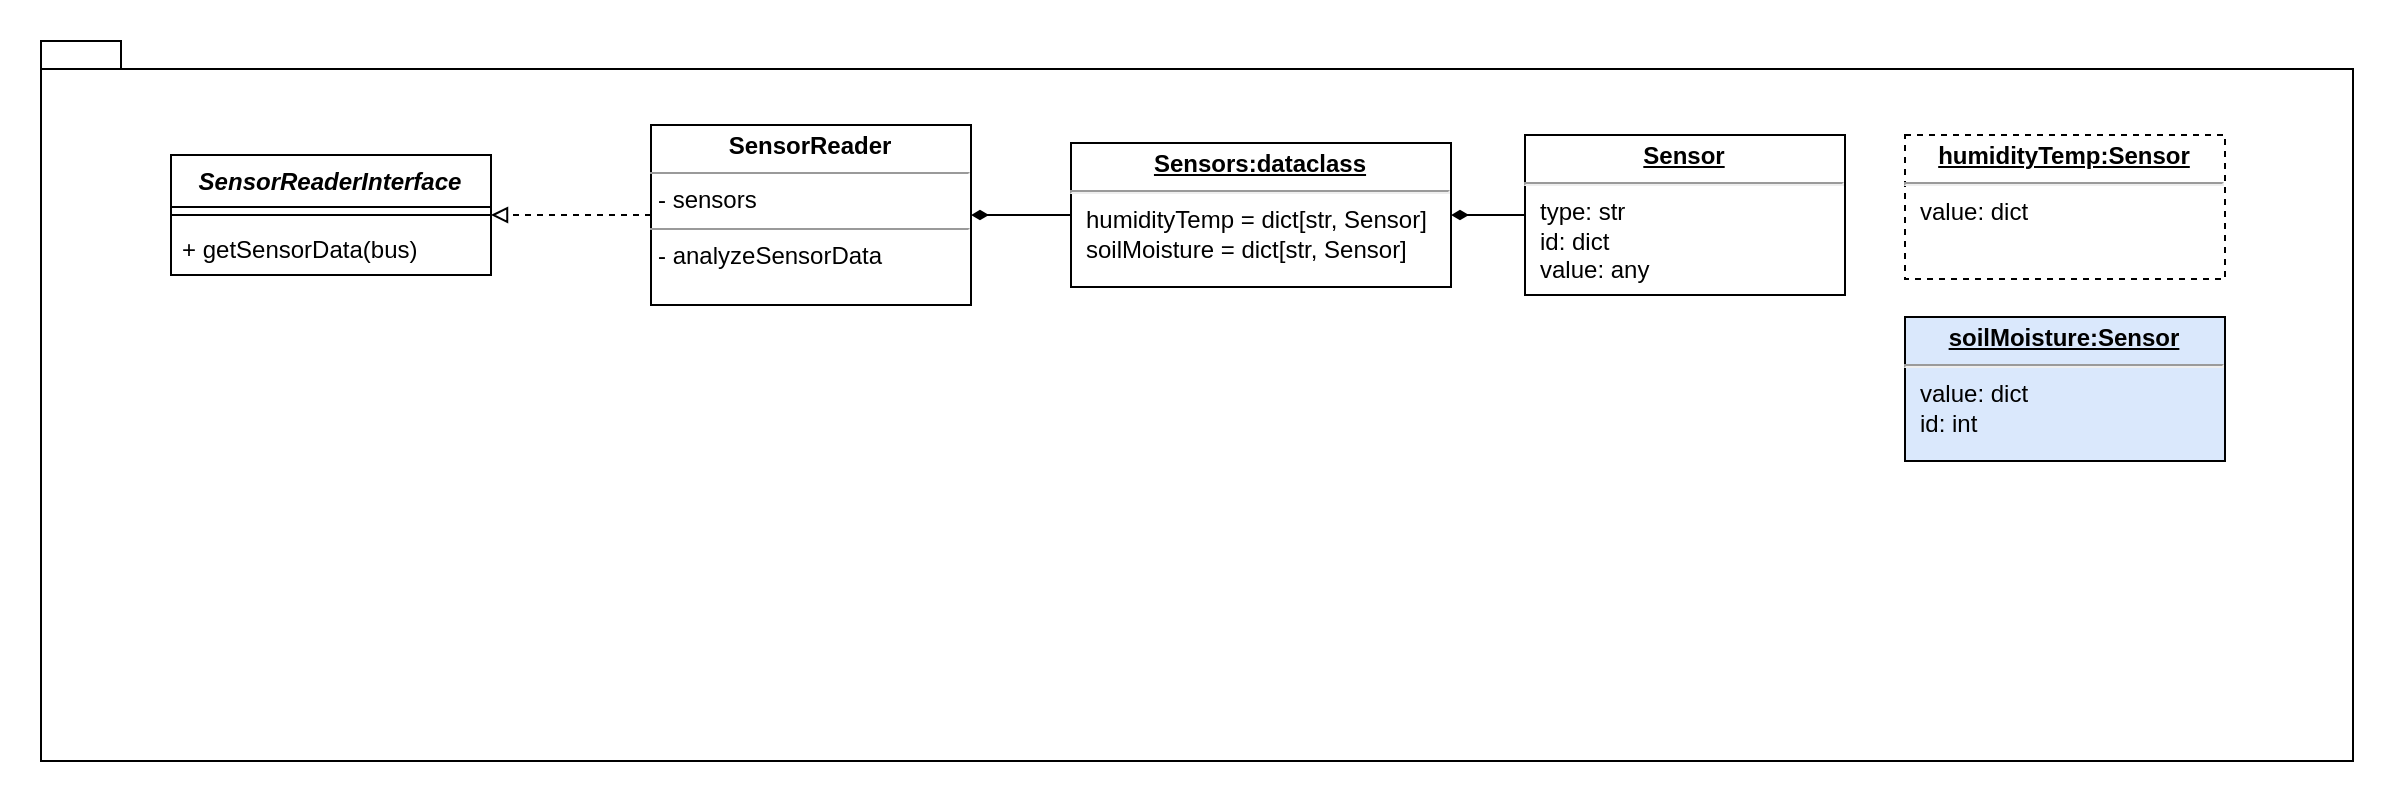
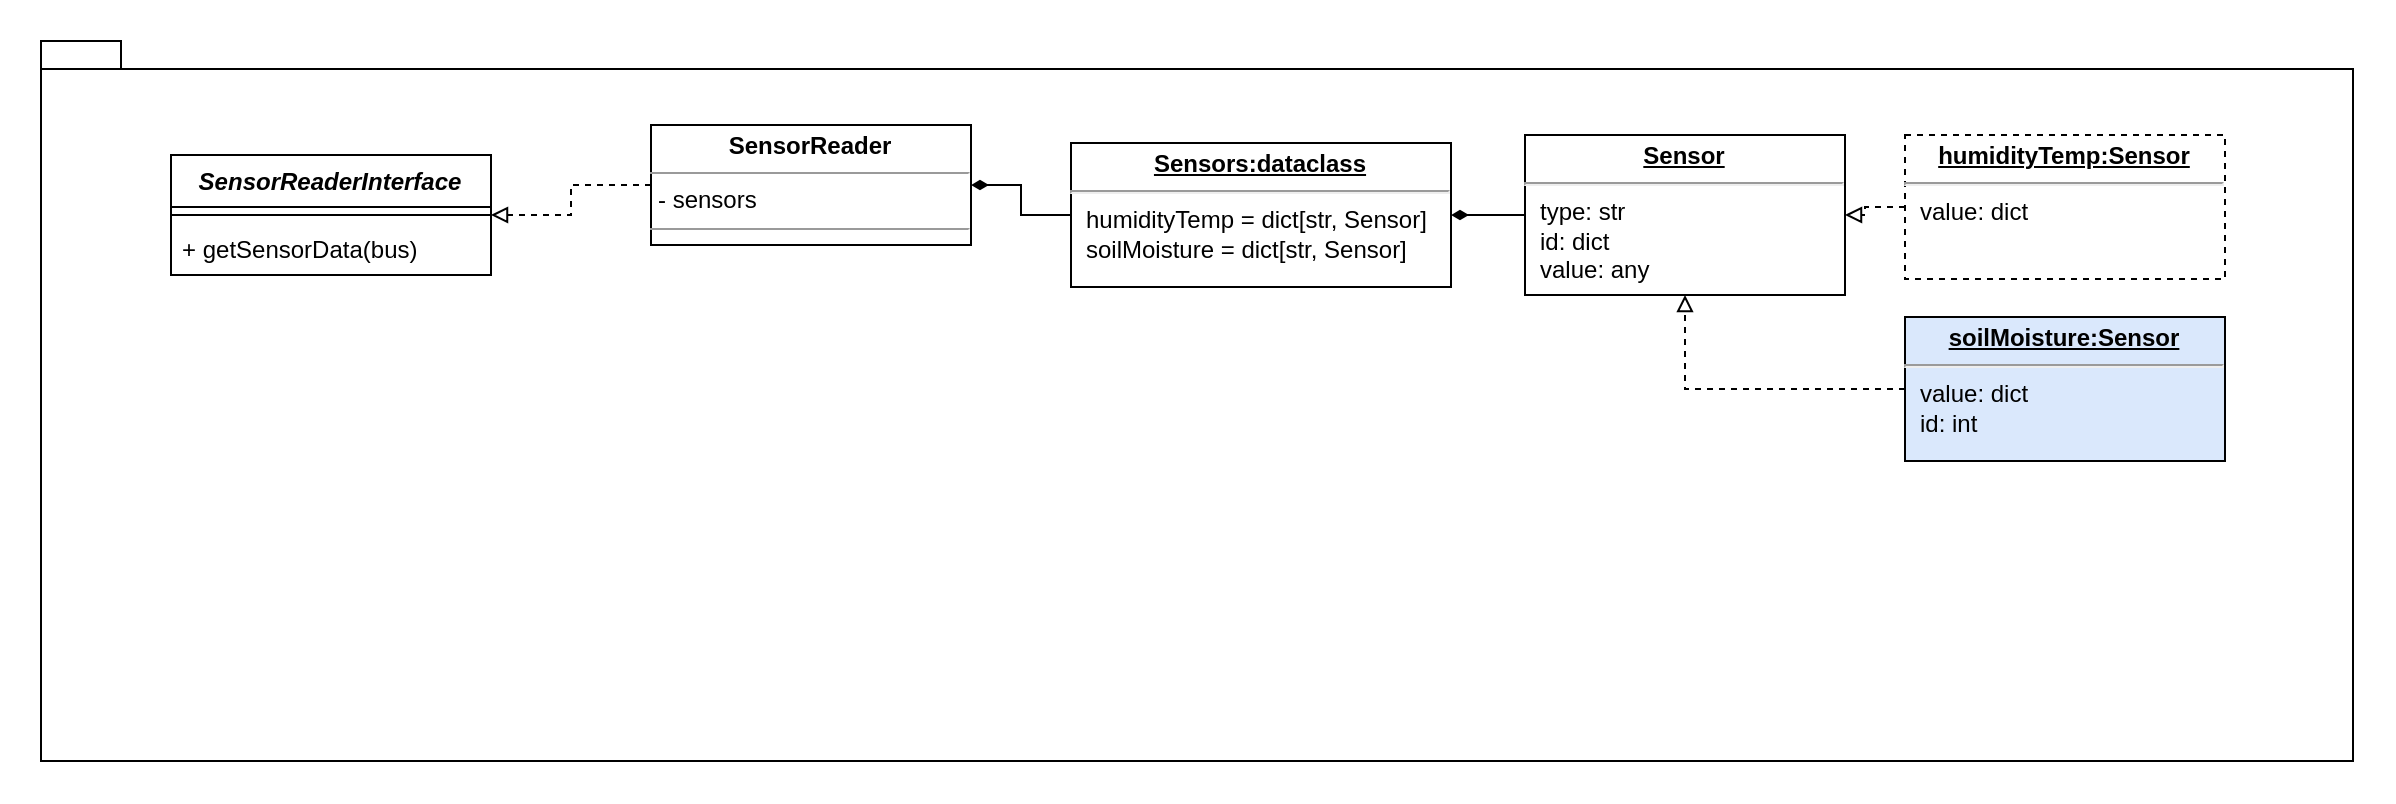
edge "humidityTemp:Sensor value: dict" -> "Sensor type: str id: dict value: any": added
node "SensorReader - sensors - analyzeSensorData": size 320x180 -> 320x120
edge "soilMoisture:Sensor value: dict id: int" -> "Sensor type: str id: dict value: any": added
